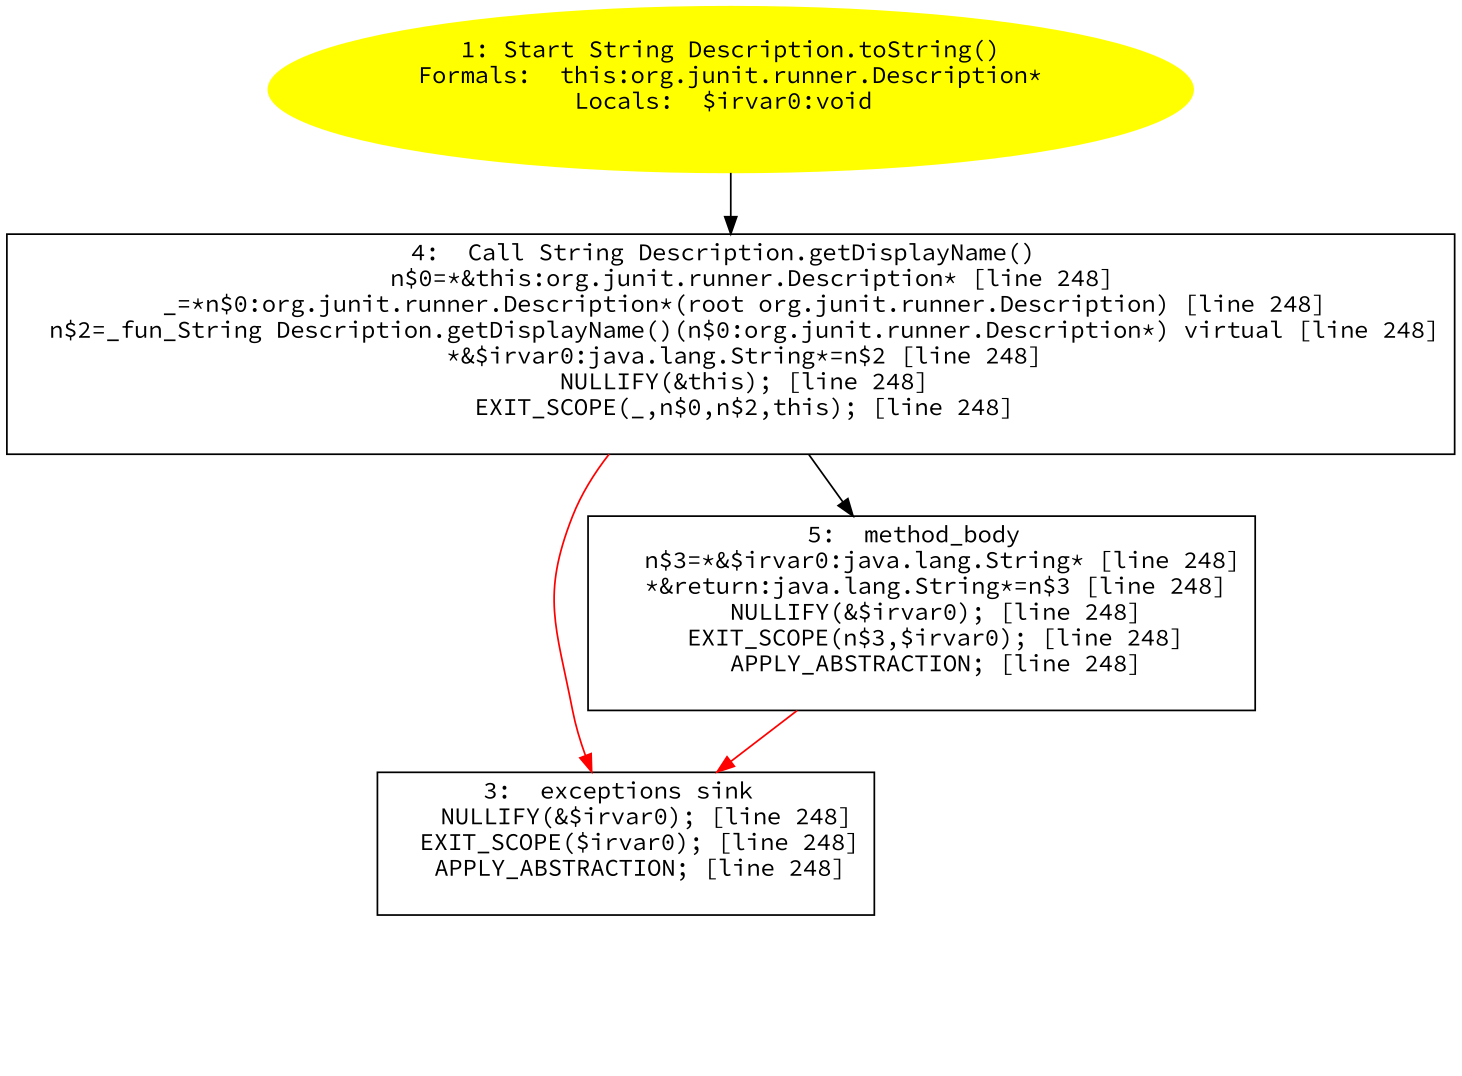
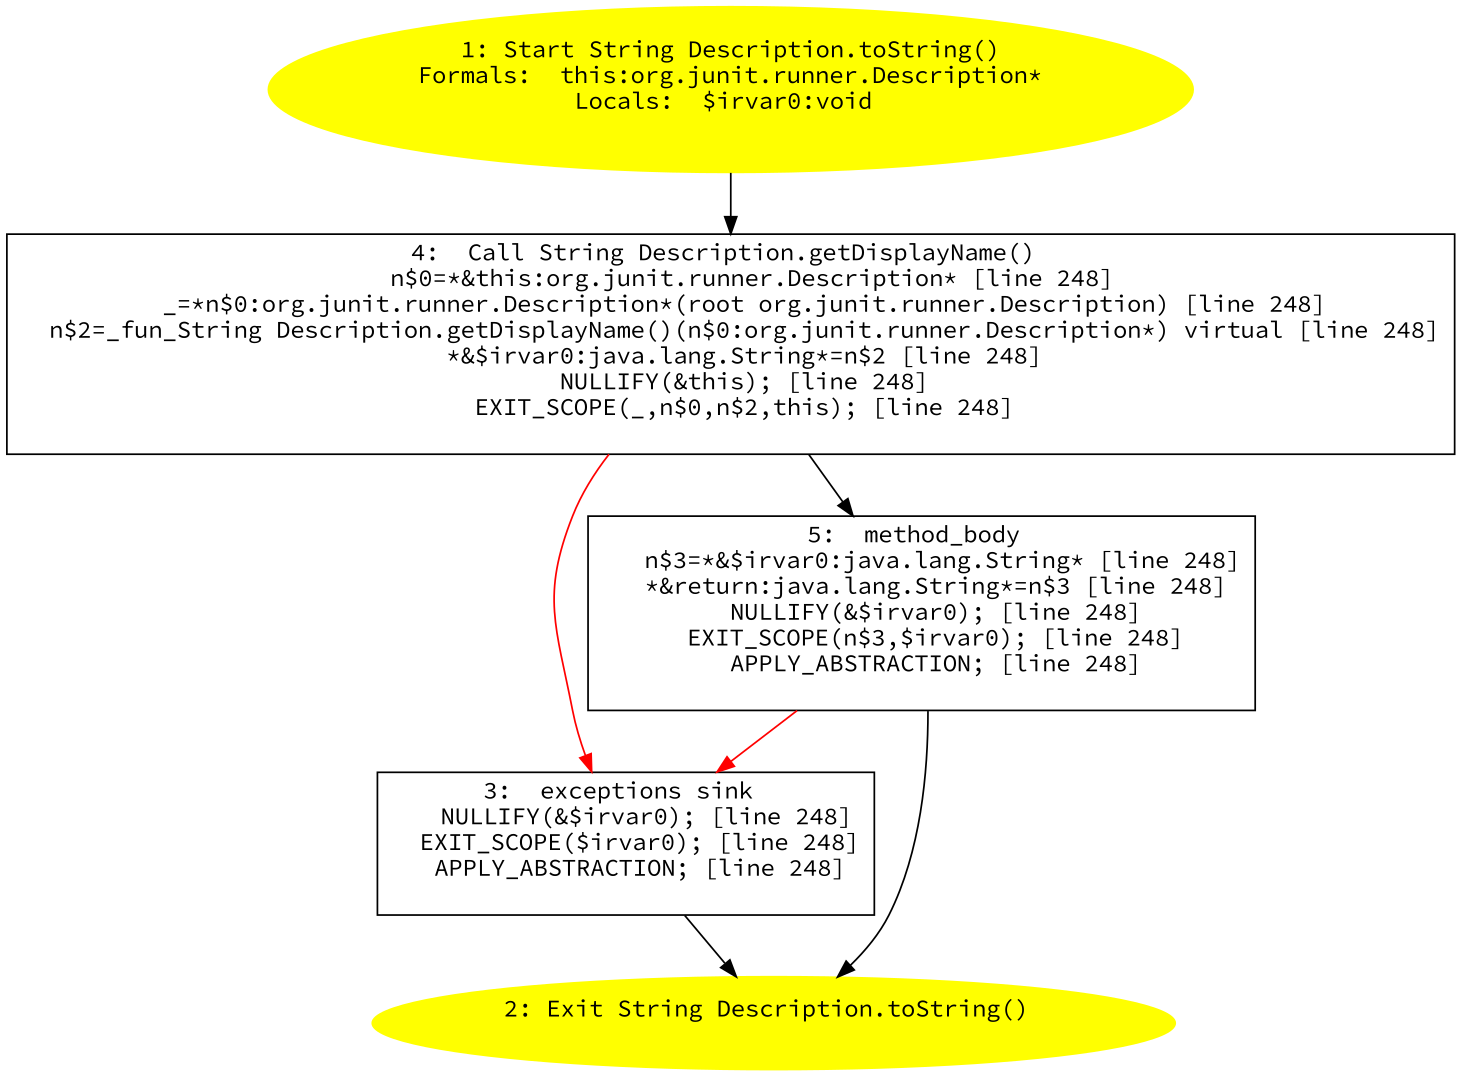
node "2: Exit String Description.toString()": added
